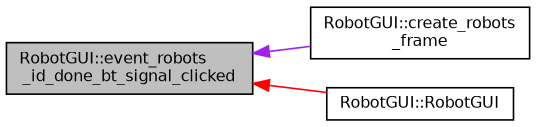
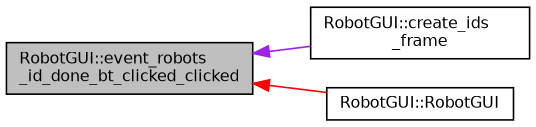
node "RobotGUI::create_robots _frame": label "RobotGUI::create_robots _frame" -> "RobotGUI::create_ids _frame"
node "RobotGUI::event_robots _id_done_bt_signal_clicked": label "RobotGUI::event_robots _id_done_bt_signal_clicked" -> "RobotGUI::event_robots _id_done_bt_clicked_clicked"
